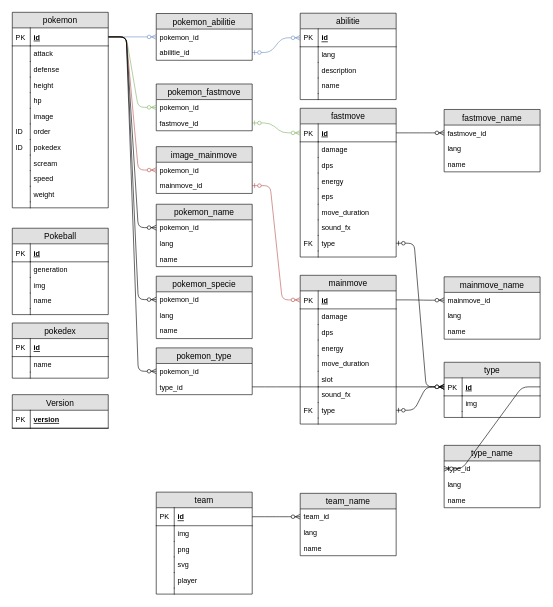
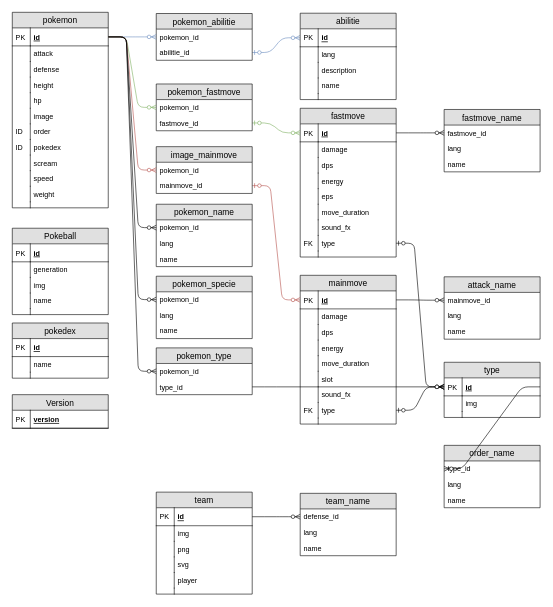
node "mainmove_name": label "mainmove_name" -> "attack_name"
node "type_name": label "type_name" -> "order_name"
node "team_id": label "team_id" -> "defense_id"
